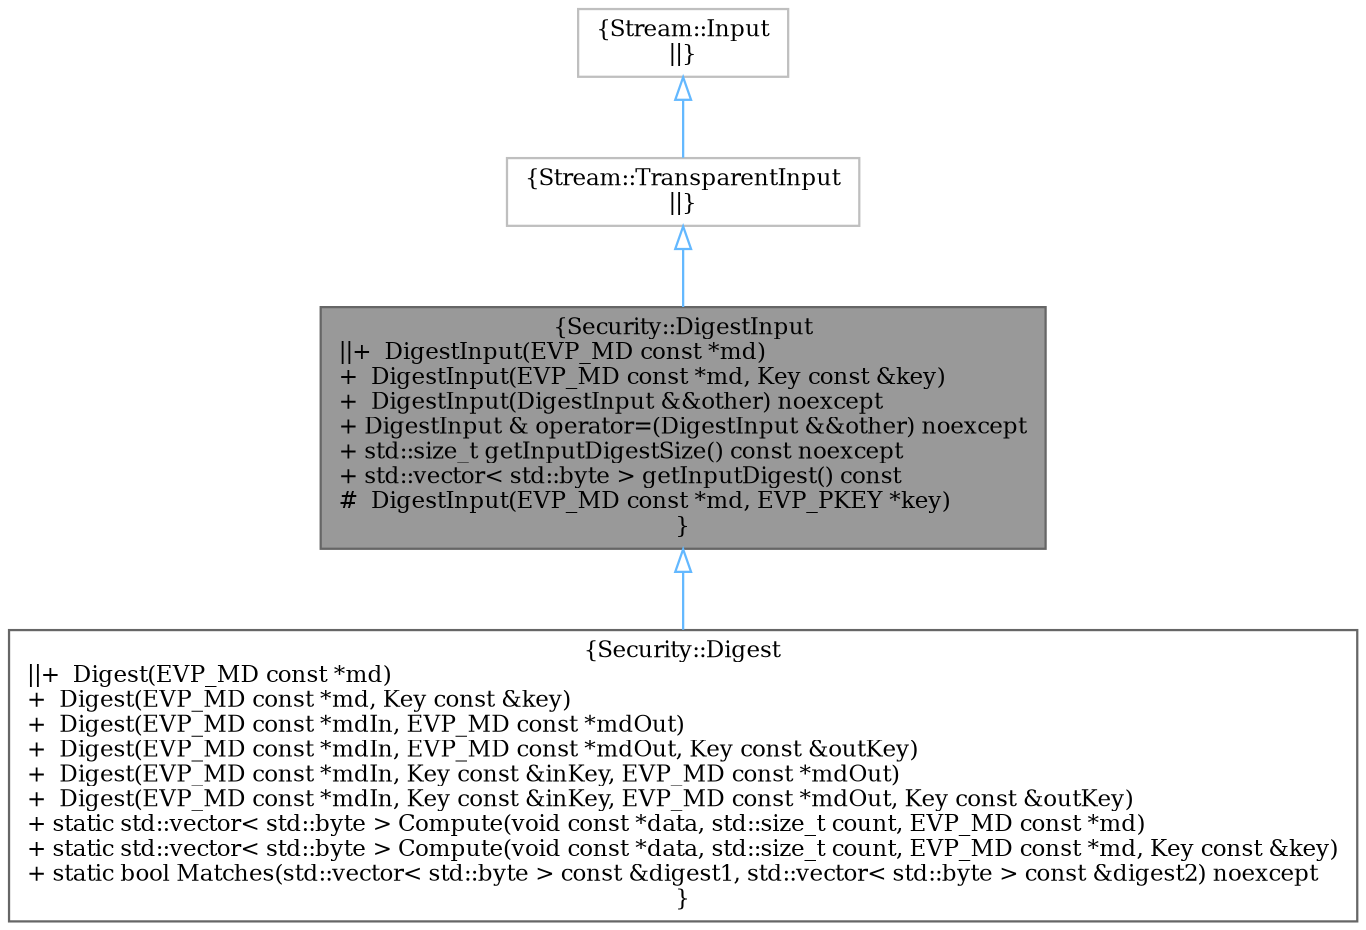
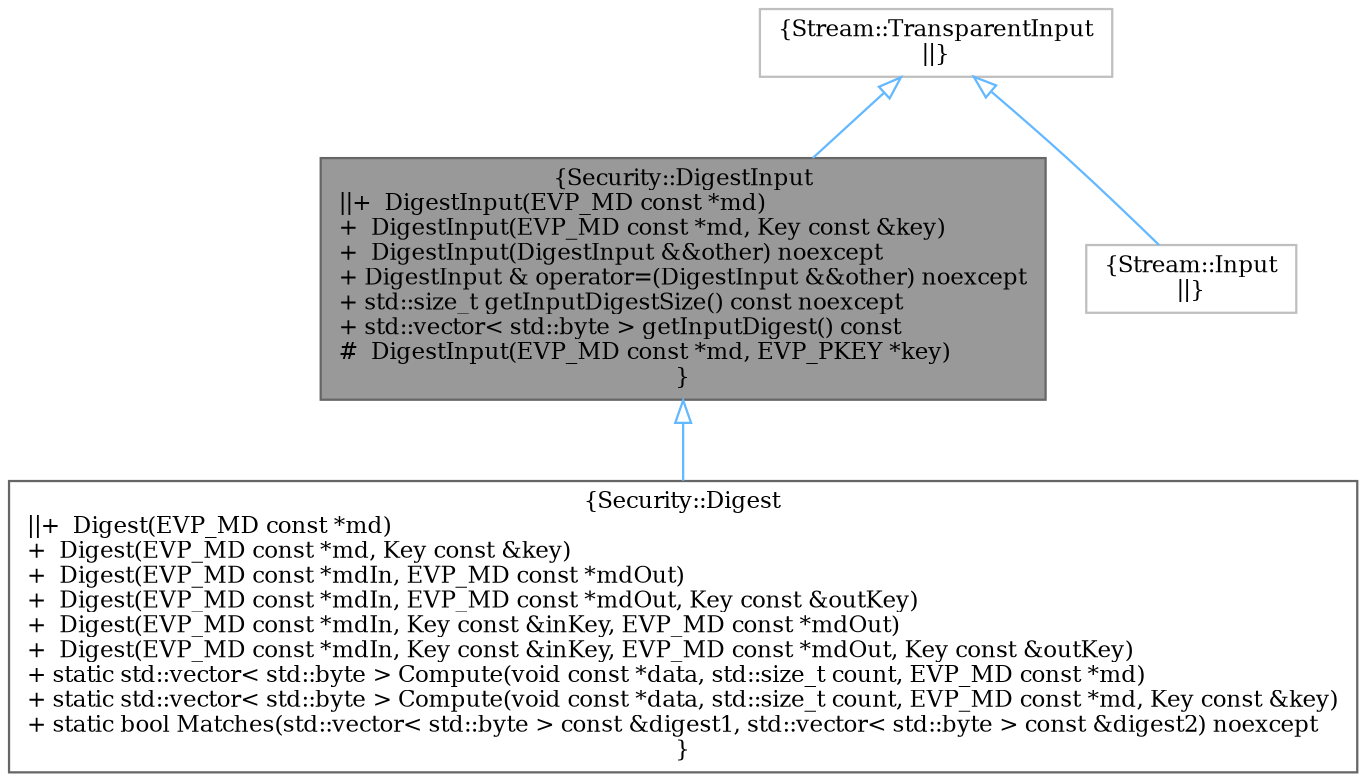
edge "{Stream::TransparentInput ||}" -> "{Stream::Input ||}": reversed
